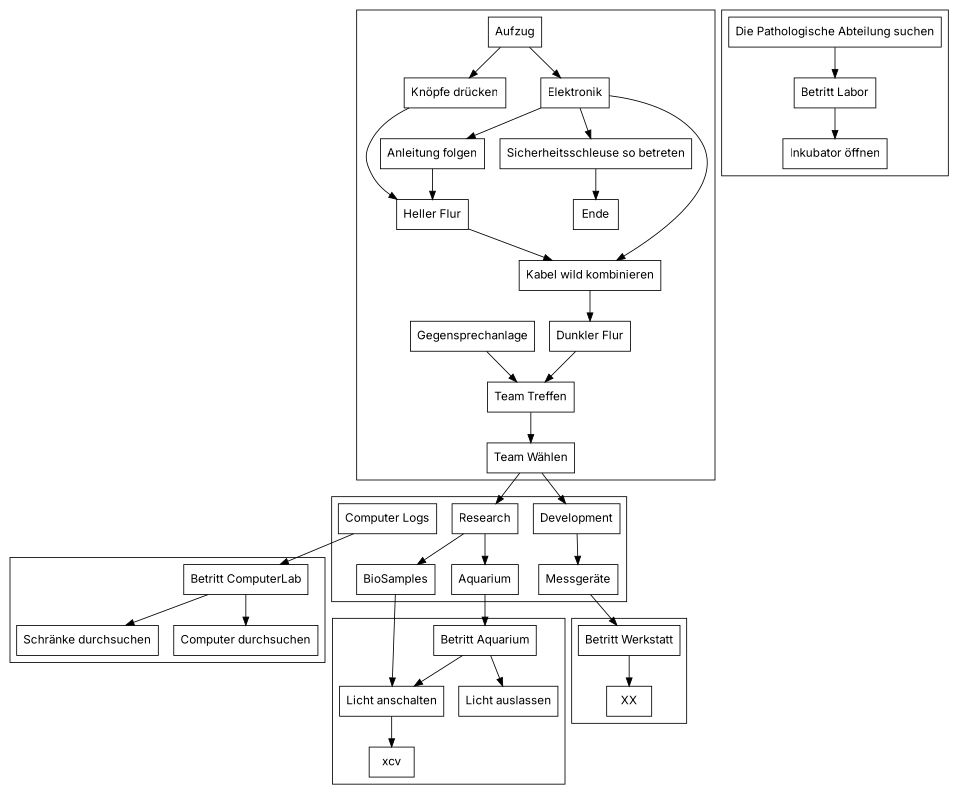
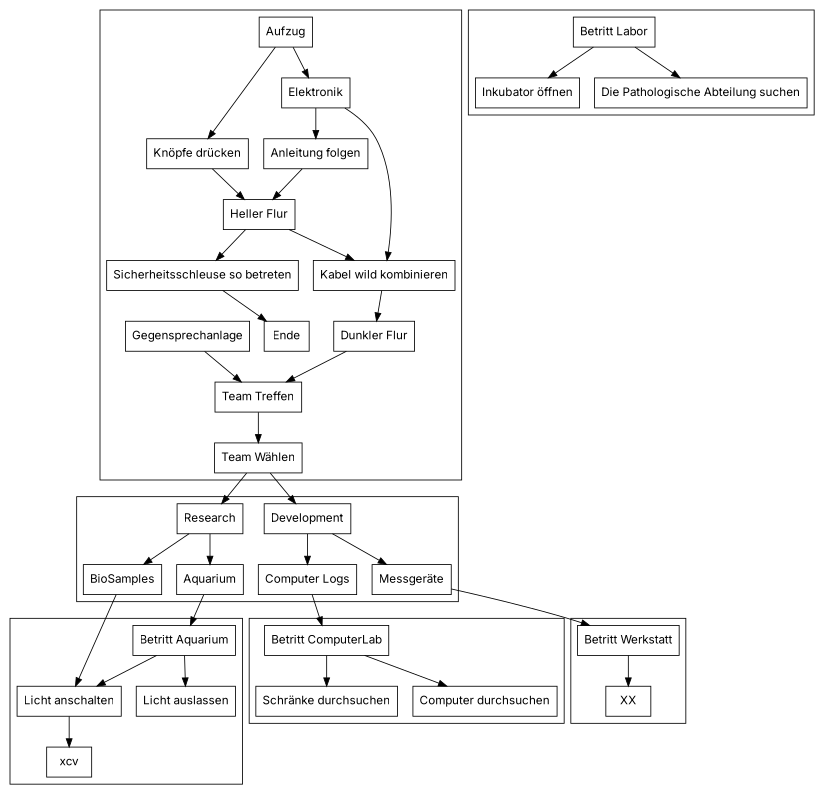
edge "Die Pathologische Abteilung suchen" -> "Betritt Labor": reversed
edge "Elektronik" -> "Sicherheitsschleuse so betreten": now "Heller Flur" -> "Sicherheitsschleuse so betreten"
edge "Development" -> "Computer Logs": added
